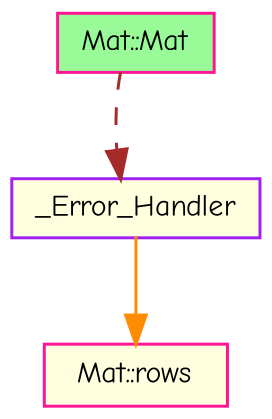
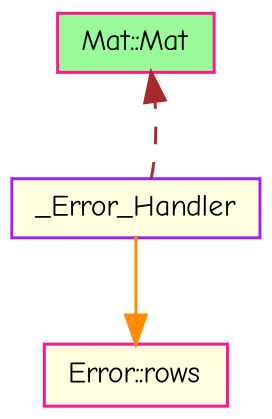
edge "Mat::Mat" -> "_Error_Handler": reversed
node "Mat::rows": label "Mat::rows" -> "Error::rows"
